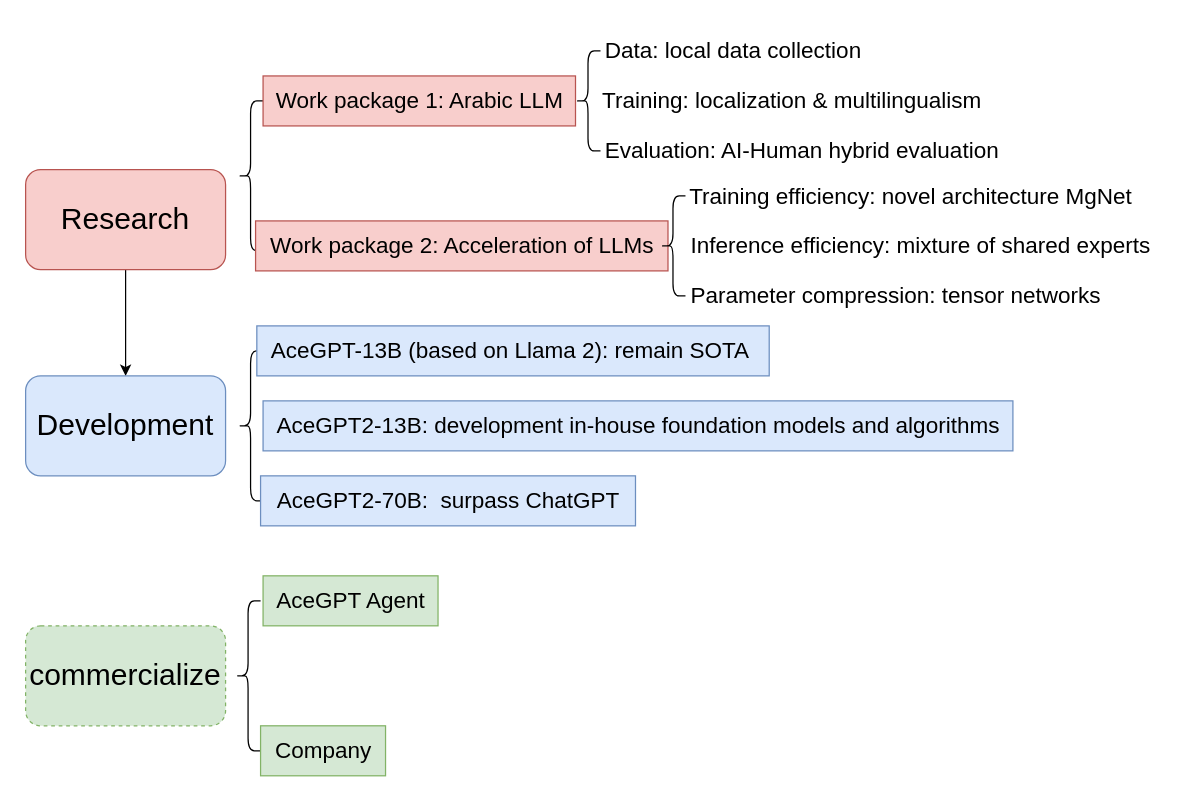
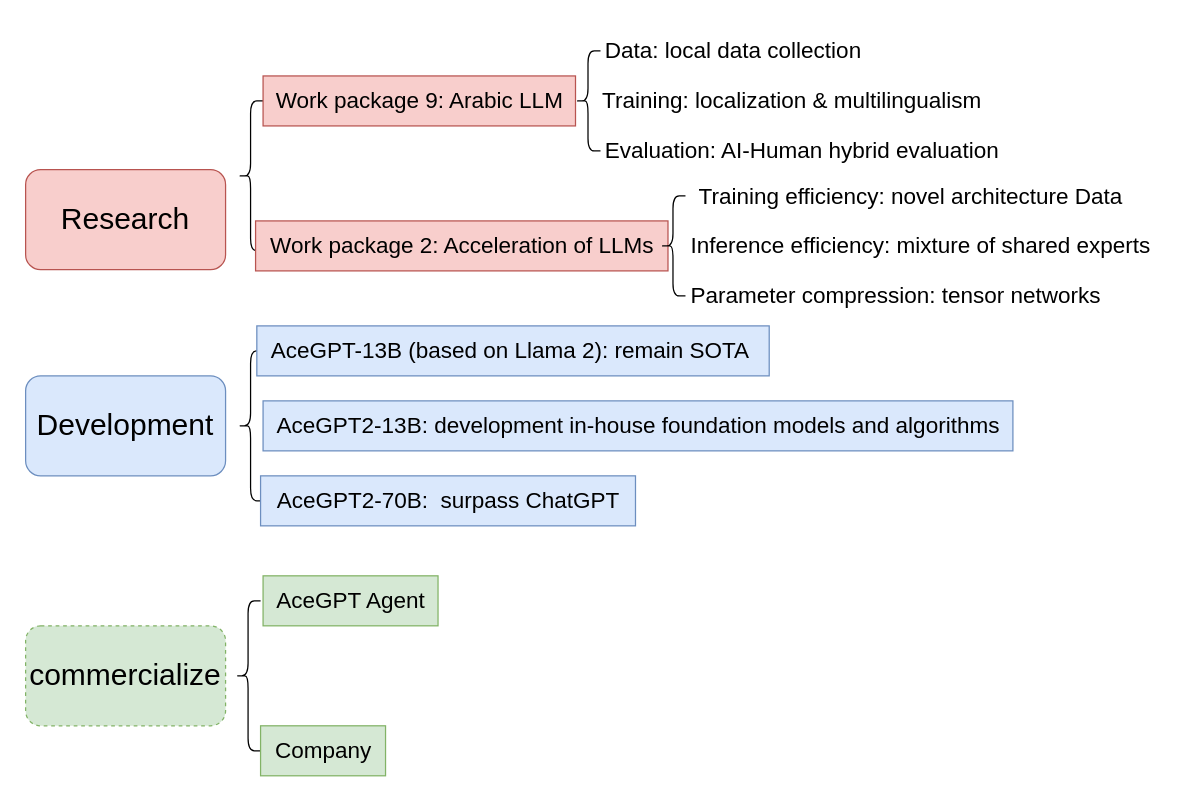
node "Work package 1: Arabic LLM": label "Work package 1: Arabic LLM" -> "Work package 9: Arabic LLM"
node "Training efficiency: novel architecture MgNet": label "Training efficiency: novel architecture MgNet" -> "Training efficiency: novel architecture Data"
edge "Research" -> "Development": removed
